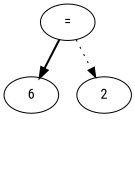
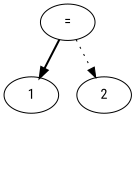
node "6": label "6" -> "1"
